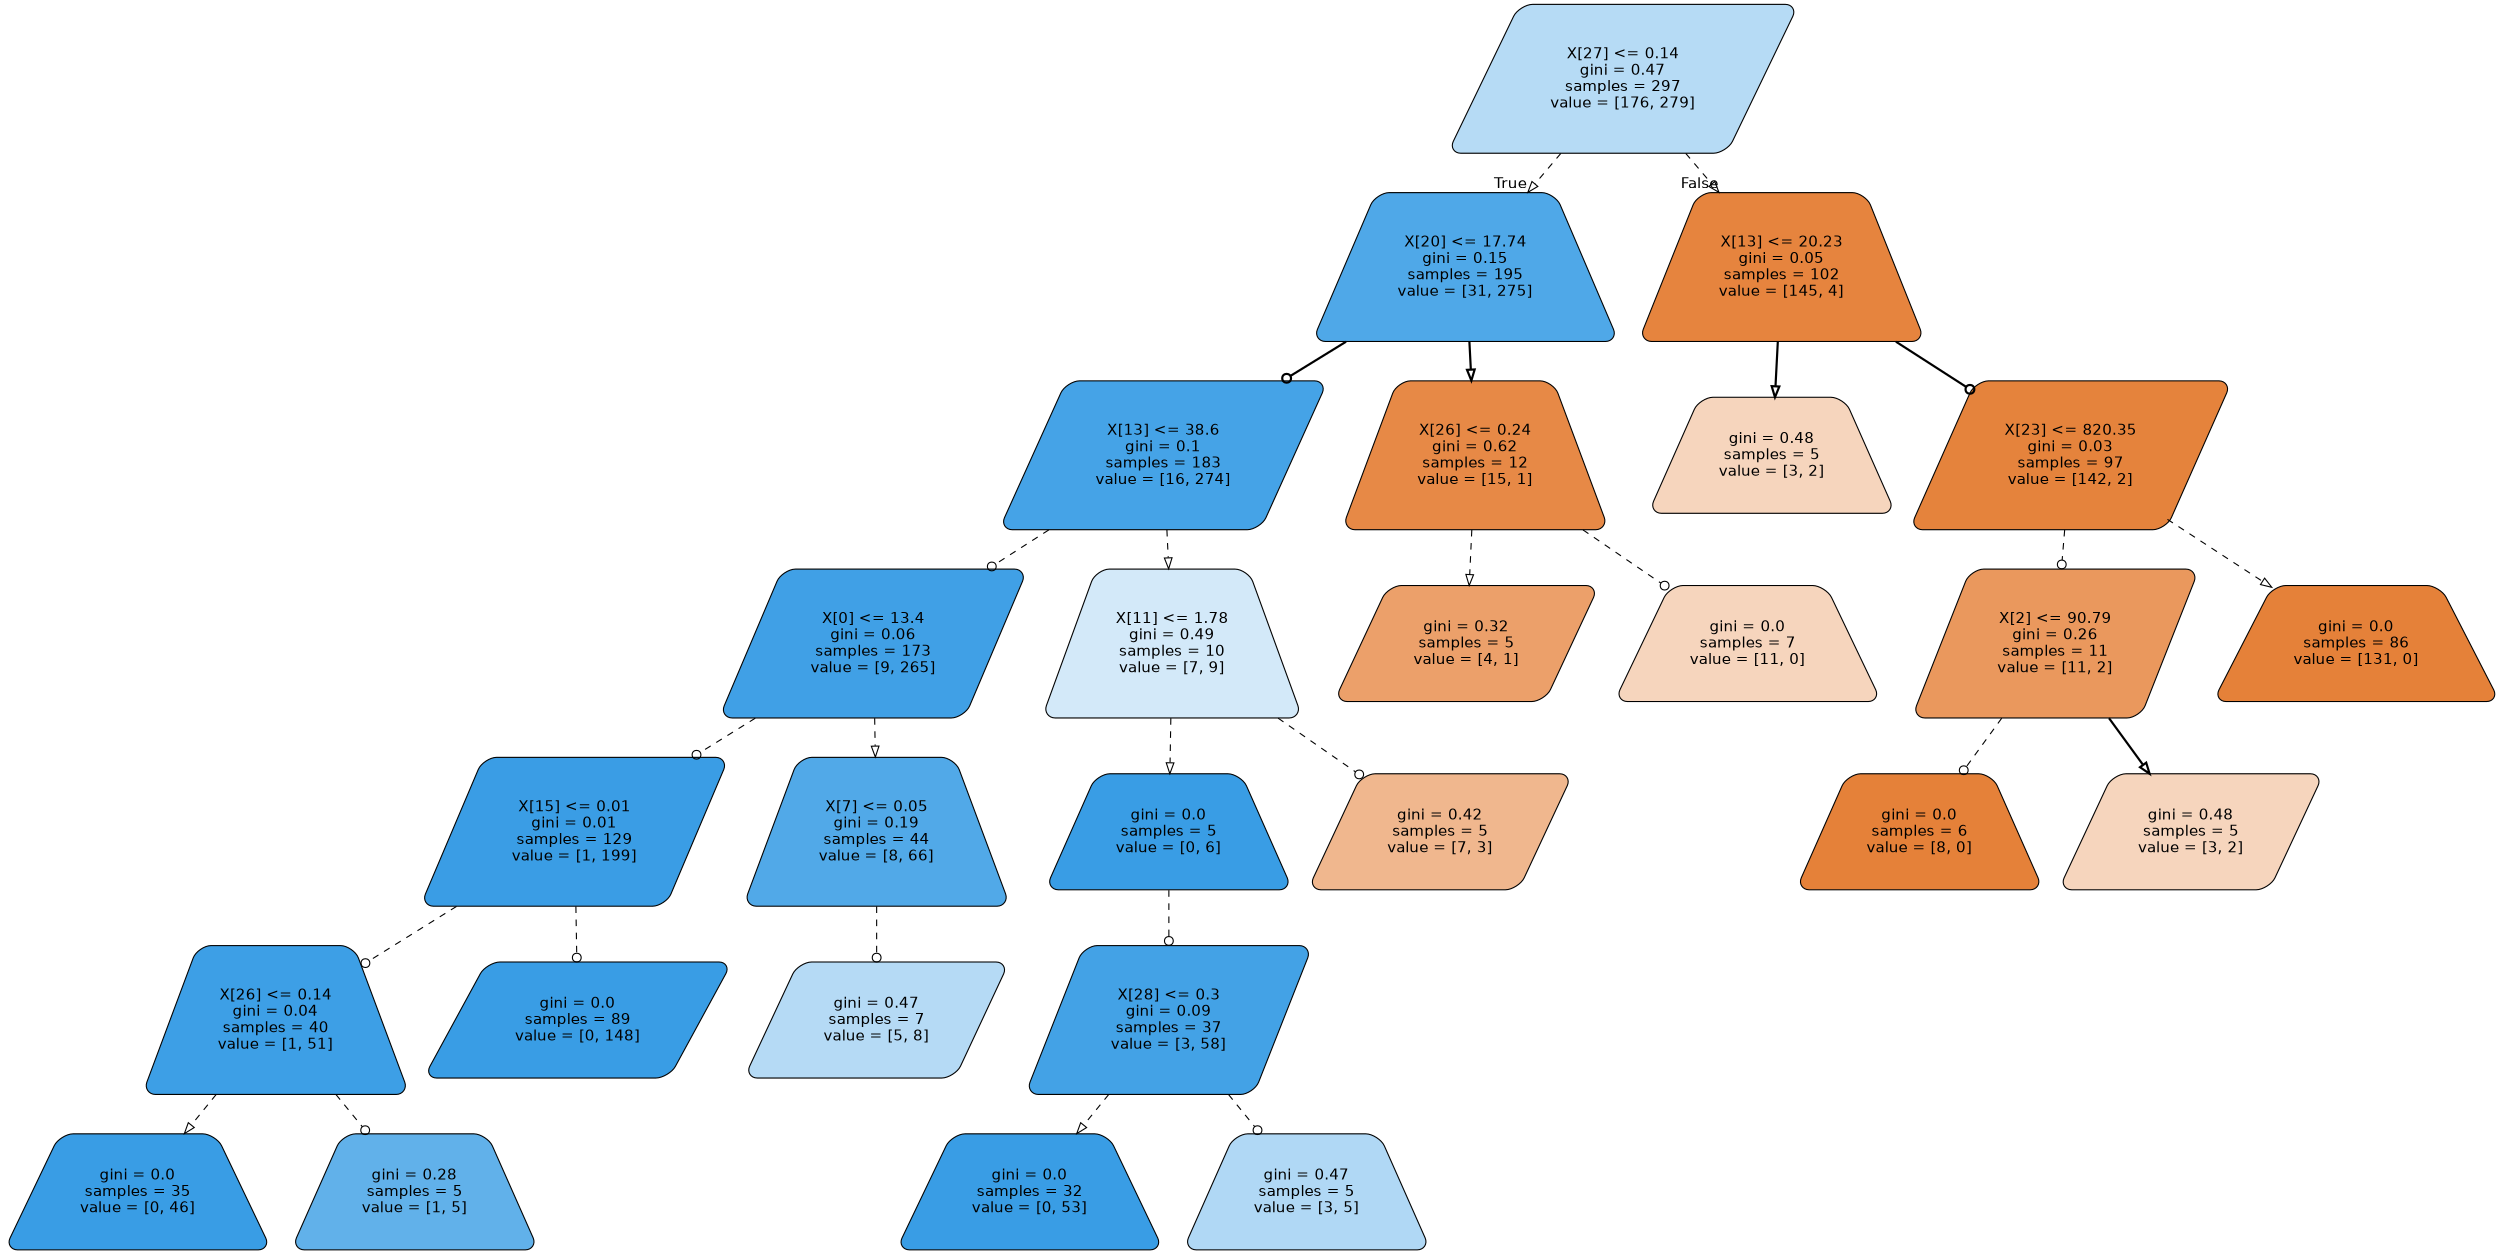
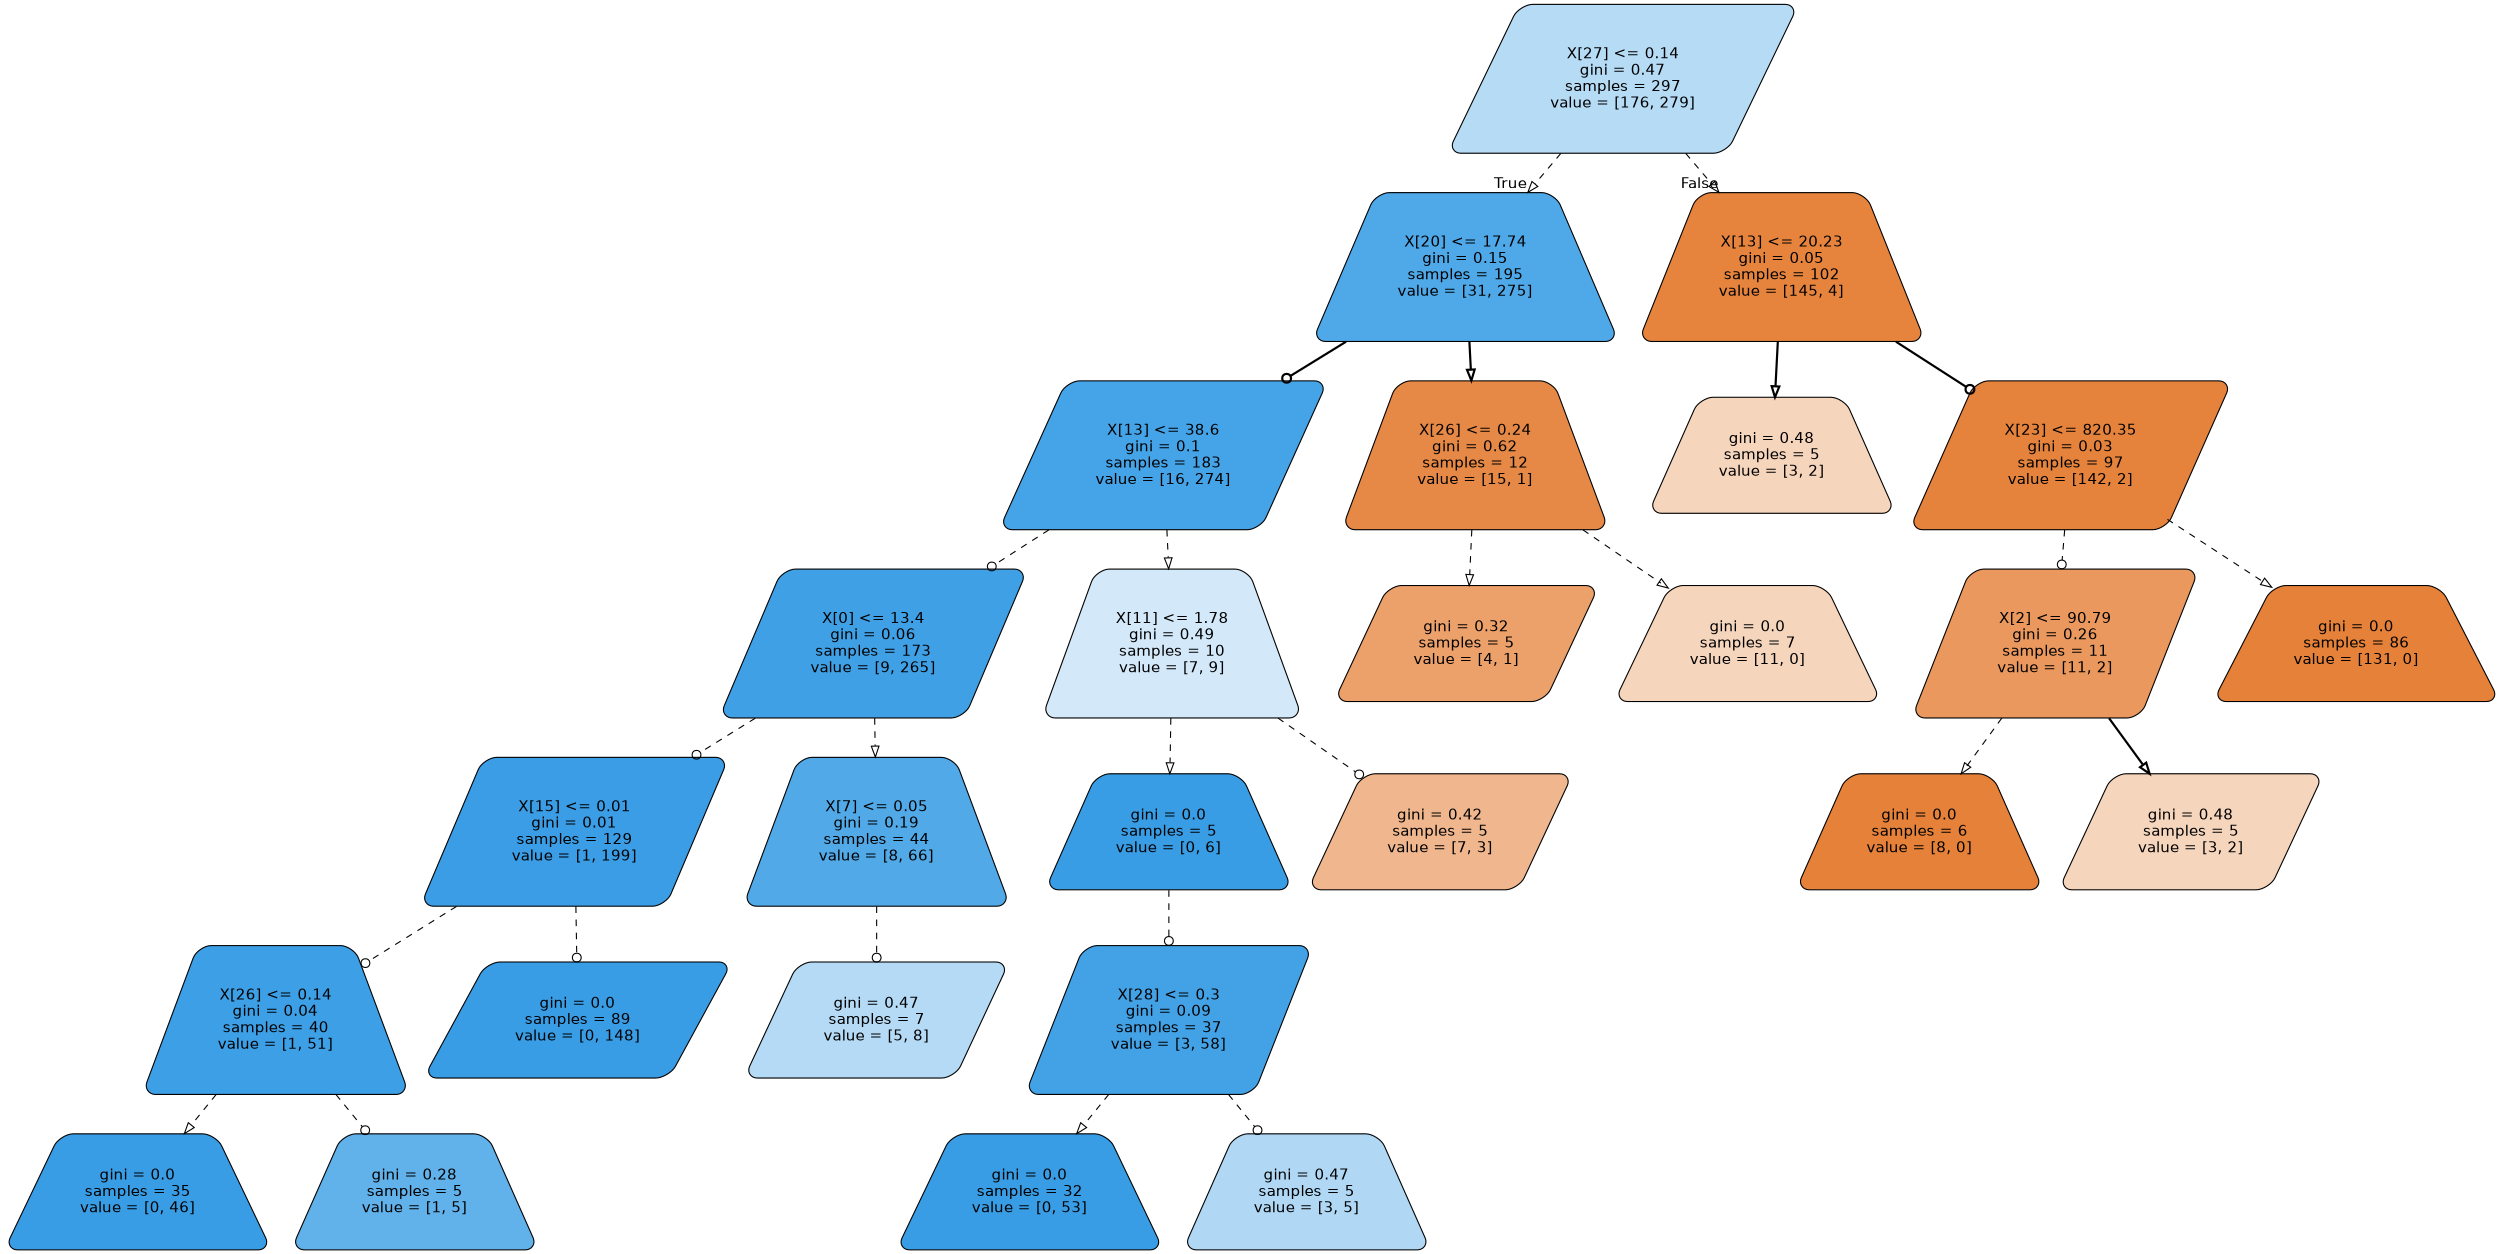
edge "X[26] <= 0.24 gini = 0.62 samples = 12 value = [15, 1]" -> "gini = 0.0 samples = 7 value = [11, 0]": arrowhead odot -> onormal
edge "X[2] <= 90.79 gini = 0.26 samples = 11 value = [11, 2]" -> "gini = 0.0 samples = 6 value = [8, 0]": arrowhead odot -> onormal
